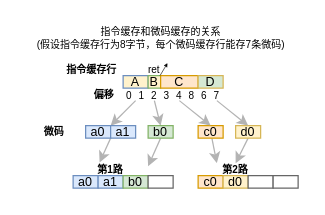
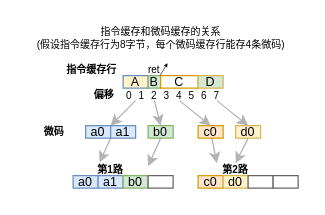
node "指令缓存和微码缓存的关系 (假设指令缓存行为8字节，每个微码缓存行能存7条微码)": label "指令缓存和微码缓存的关系 (假设指令缓存行为8字节，每个微码缓存行能存7条微码)" -> "指令缓存和微码缓存的关系 (假设指令缓存行为8字节，每个微码缓存行能存4条微码)"
node "B": fillcolor #fff2cc -> #d5e8d4
node "C": fillcolor #ffe6cc -> #ffffff
node "8": label "8" -> "5"
